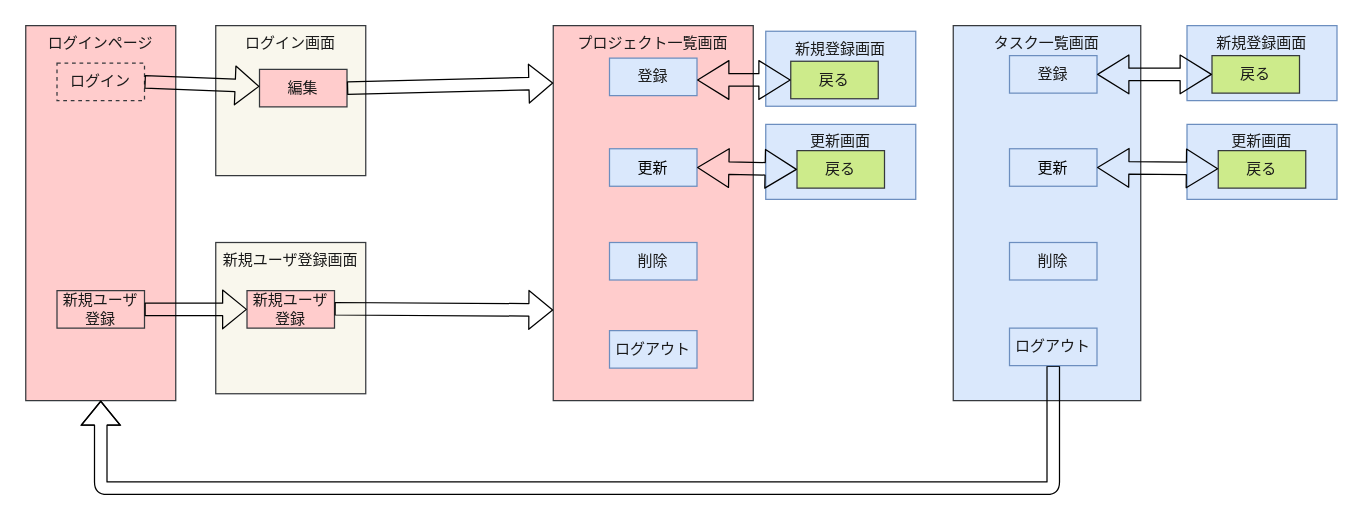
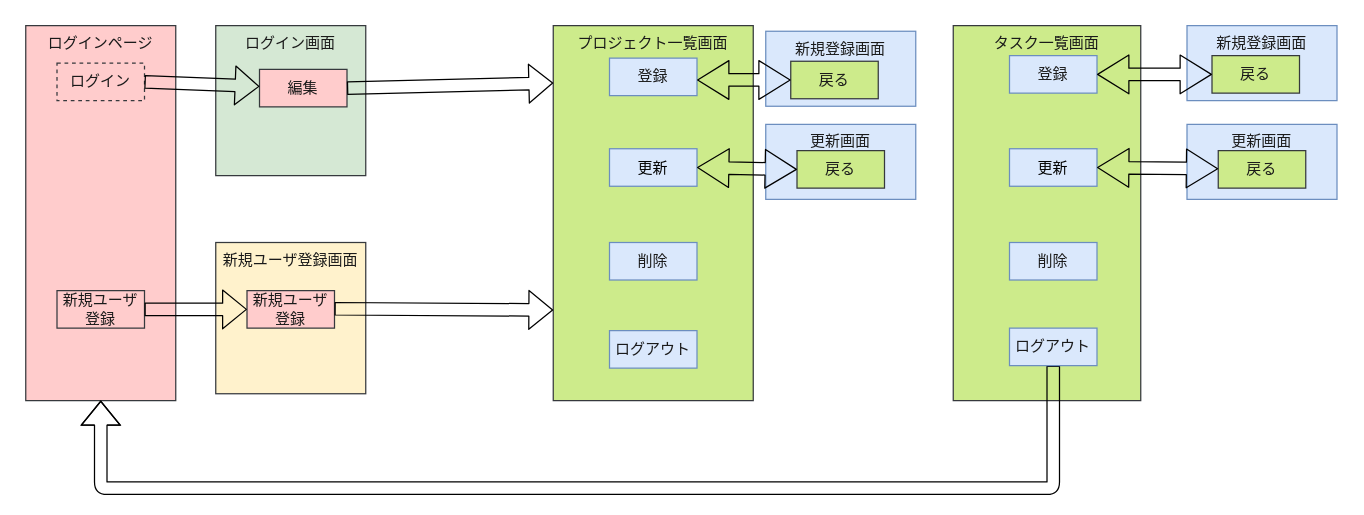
node "ログイン画面": fillcolor #f9f7ed -> #d5e8d4
node "プロジェクト一覧画面": fillcolor #ffcccc -> #cdeb8b
node "タスク一覧画面": fillcolor #dae8fc -> #cdeb8b
node "新規ユーザ登録画面": fillcolor #f9f7ed -> #fff2cc
